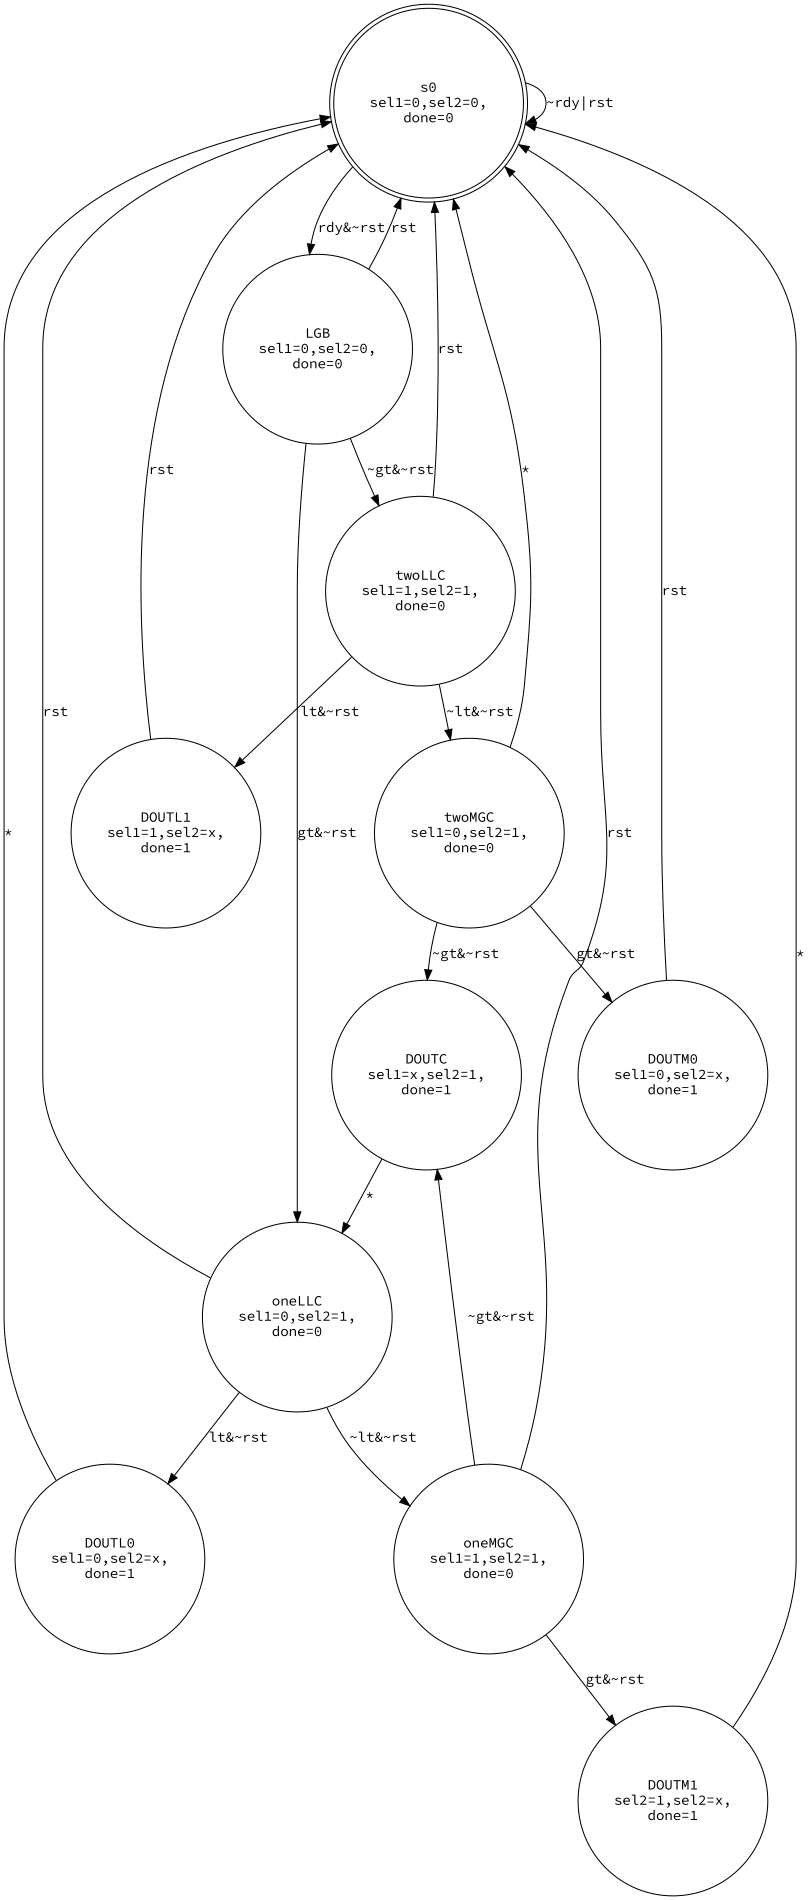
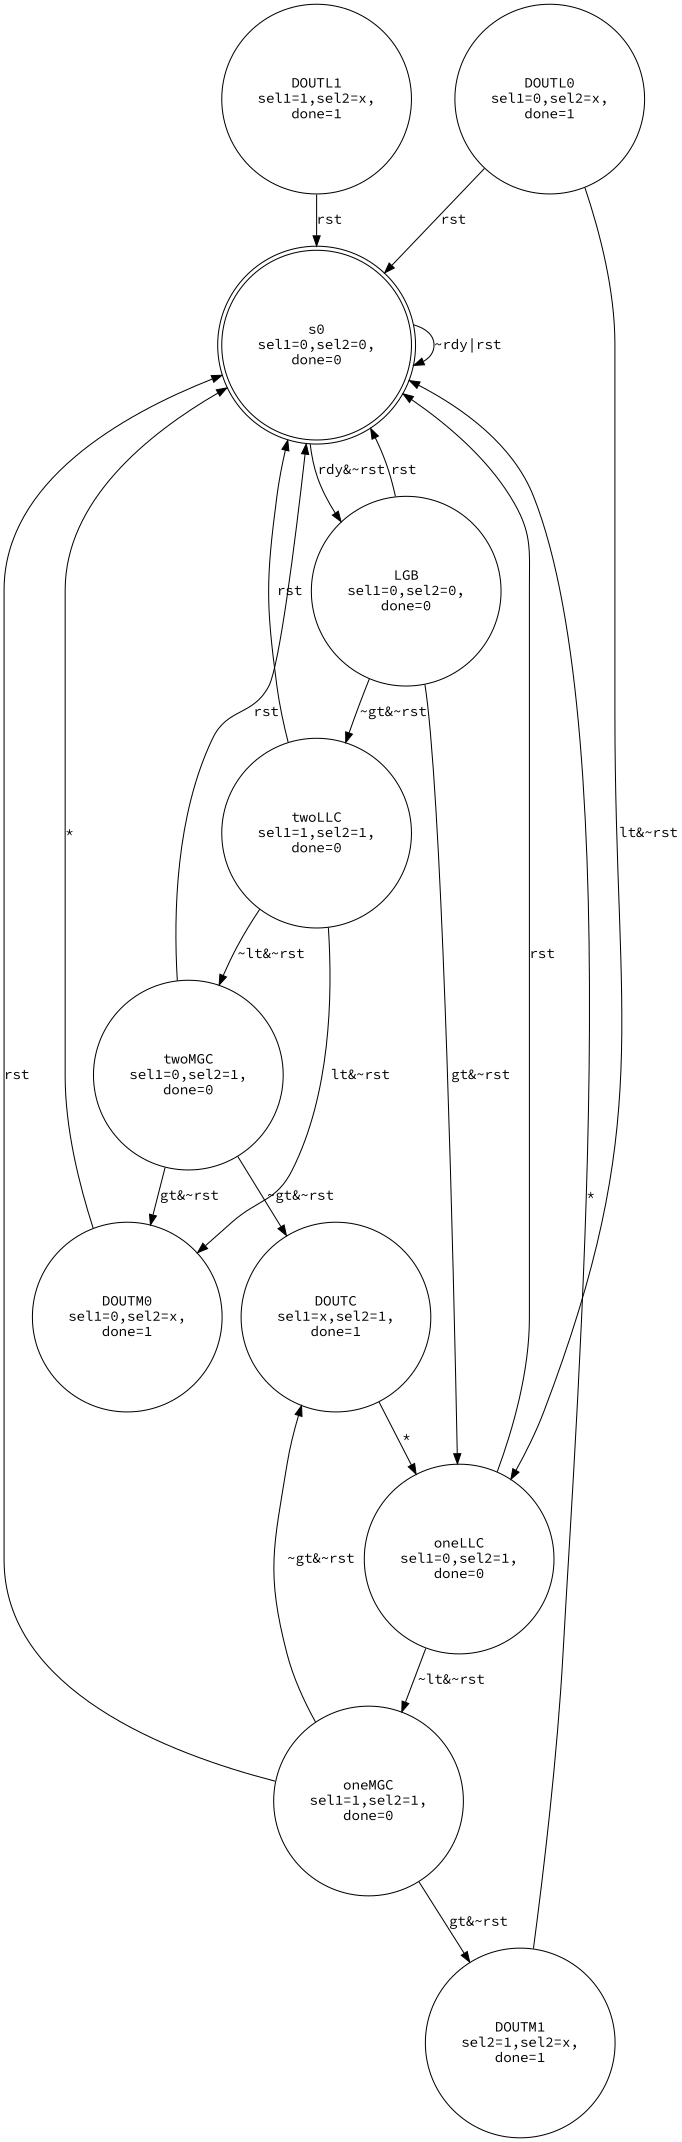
edge "twoMGC sel1=0,sel2=1, done=0" -> "s0 sel1=0,sel2=0, done=0": label "*" -> "rst"
edge "DOUTM0 sel1=0,sel2=x, done=1" -> "s0 sel1=0,sel2=0, done=0": label "rst" -> "*"
edge "twoLLC sel1=1,sel2=1, done=0" -> "DOUTL1 sel1=1,sel2=x, done=1": now "twoLLC sel1=1,sel2=1, done=0" -> "DOUTM0 sel1=0,sel2=x, done=1"
edge "DOUTL0 sel1=0,sel2=x, done=1" -> "s0 sel1=0,sel2=0, done=0": label "*" -> "rst"
edge "oneLLC sel1=0,sel2=1, done=0" -> "DOUTL0 sel1=0,sel2=x, done=1": reversed
